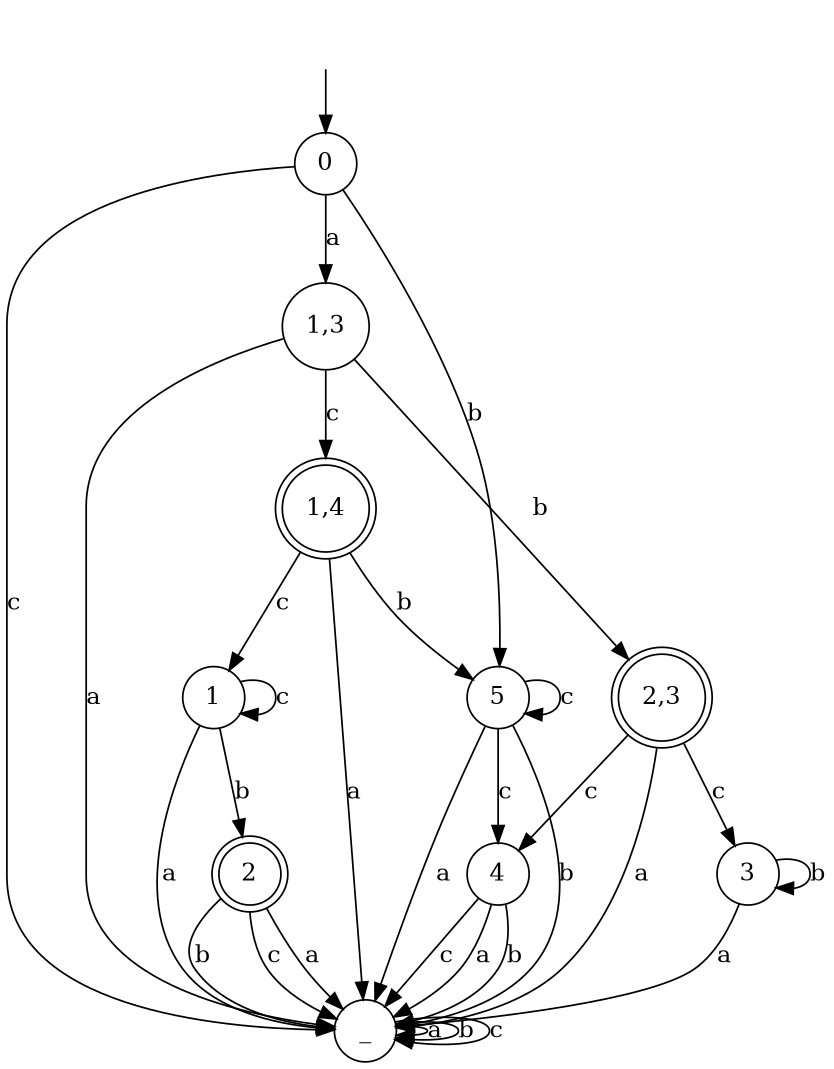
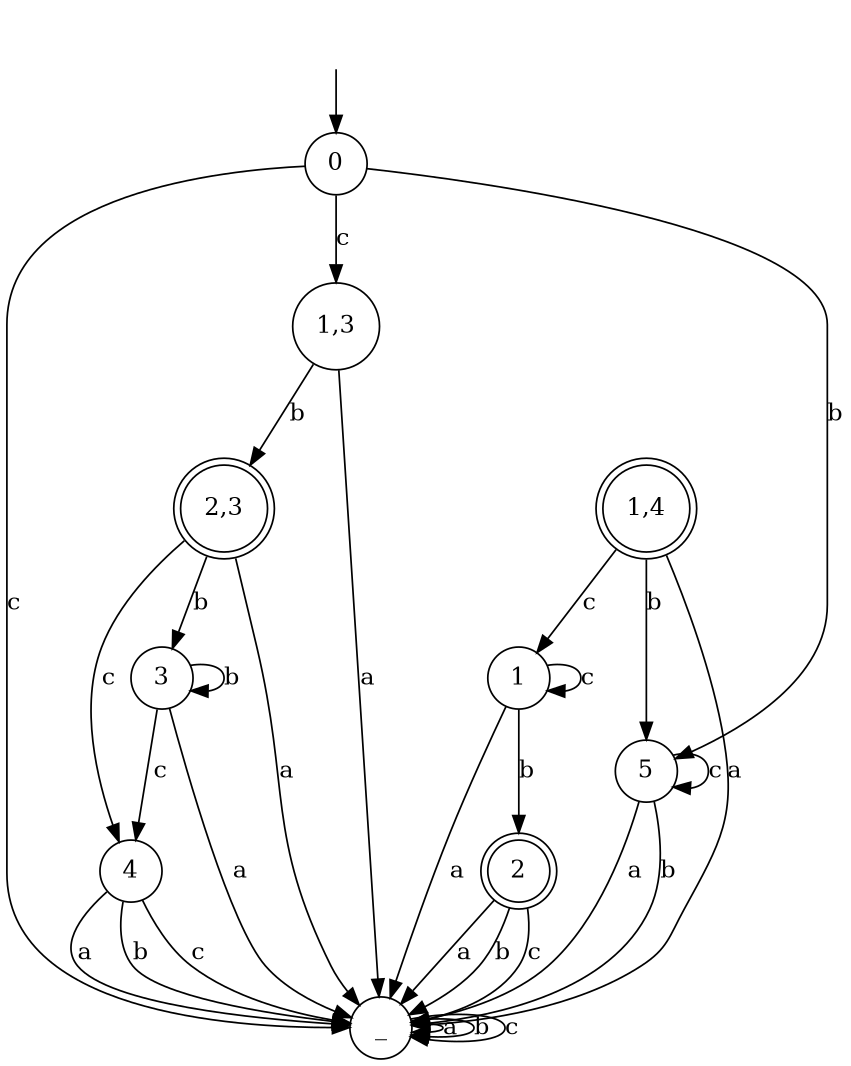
edge "0" -> "1,3": label "a" -> "c"
edge "1,3" -> "1,4": removed, label "c"
edge "5" -> "4": now "3" -> "4"
edge "2,3" -> "3": label "c" -> "b"
